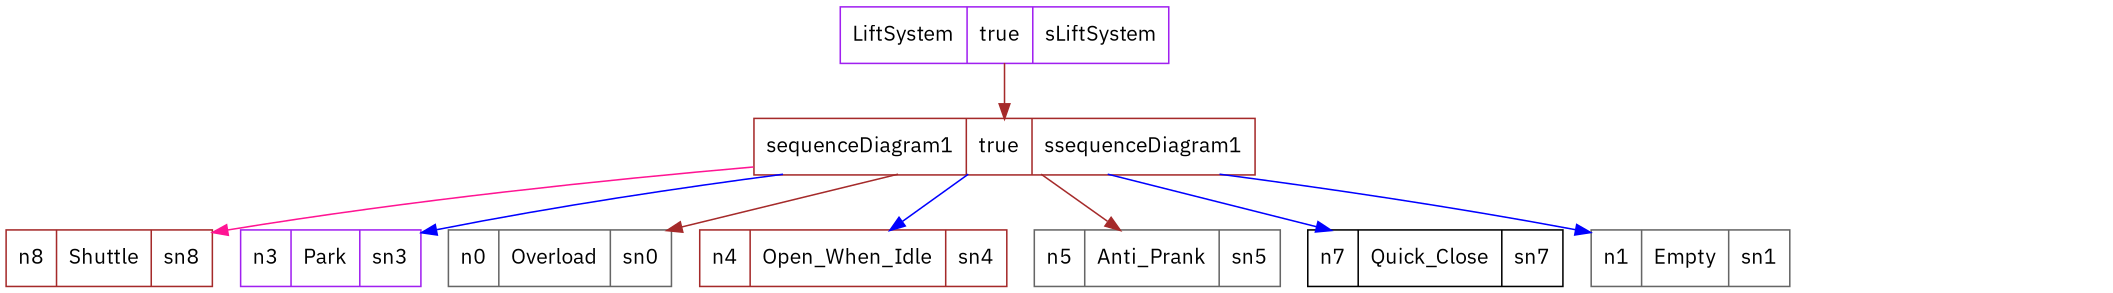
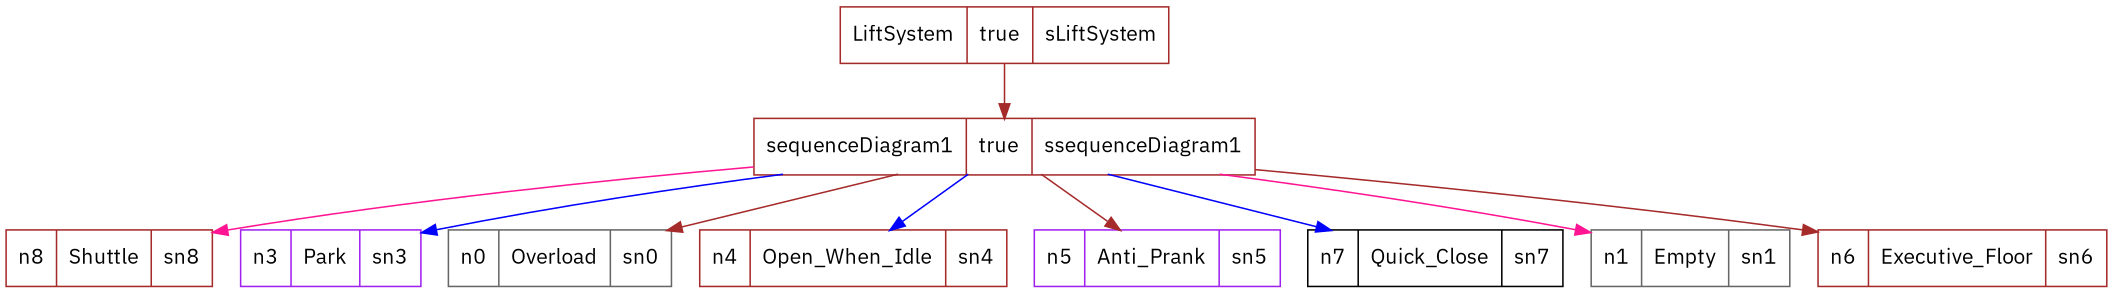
node "LiftSystem": color purple -> brown
edge "sequenceDiagram1" -> "n1": color blue -> deeppink
node "n5": color gray40 -> purple
node "n6": added
